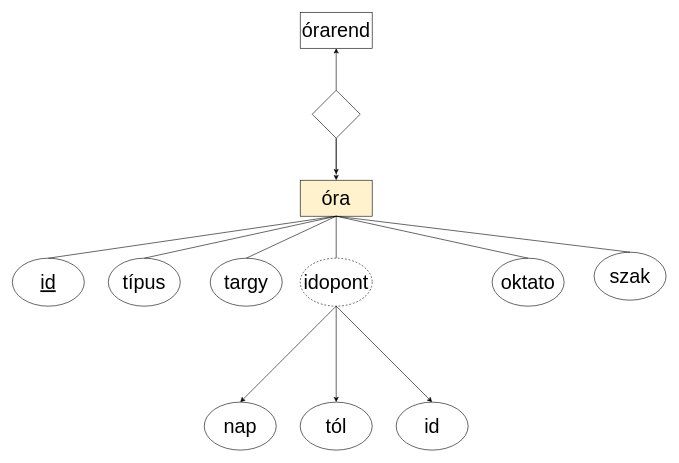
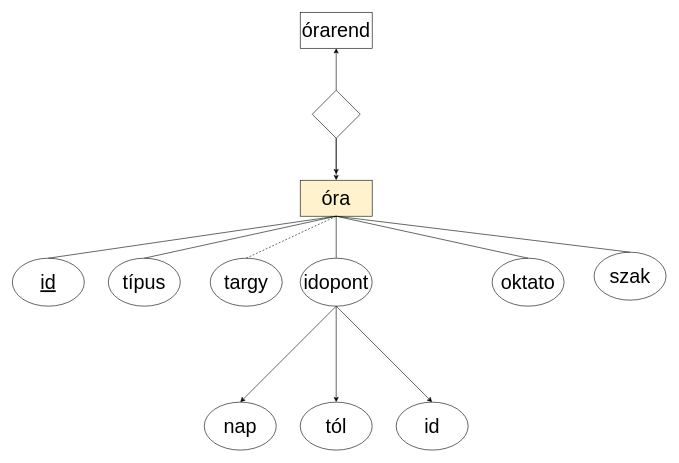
edge "óra" -- "targy": style solid -> dashed
node "idopont": style dashed -> solid
